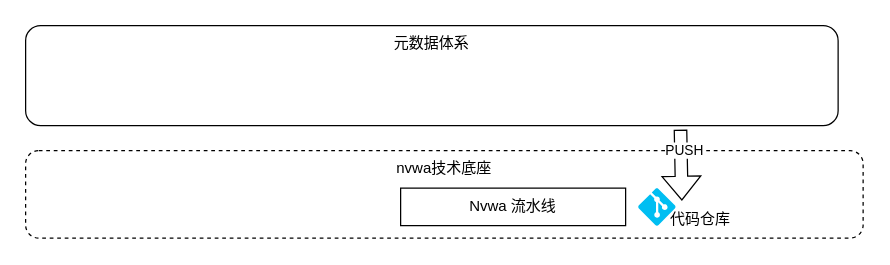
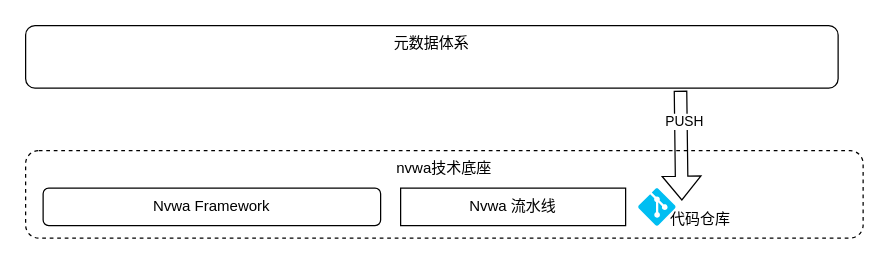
node "元数据体系": size 813x100 -> 813x63
node "Nvwa Framework": added
